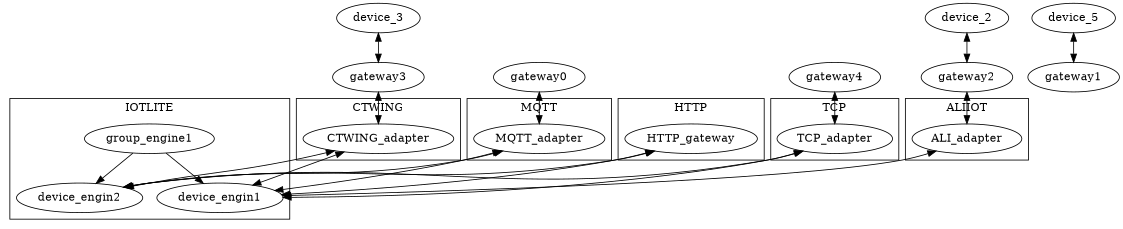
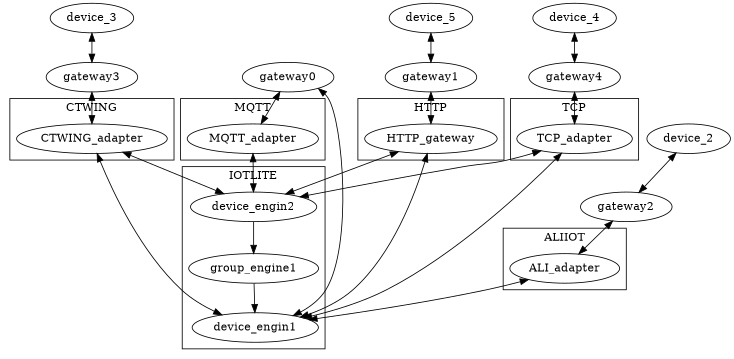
node "device_4": added
edge "gateway1" -- "HTTP_gateway": added
edge "group_engine1" -> "device_engin2": reversed
edge "MQTT_adapter" -- "device_engin1": now "gateway0" -- "device_engin1"
